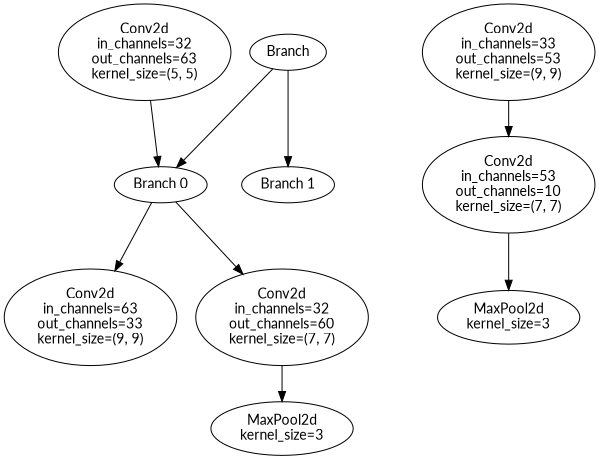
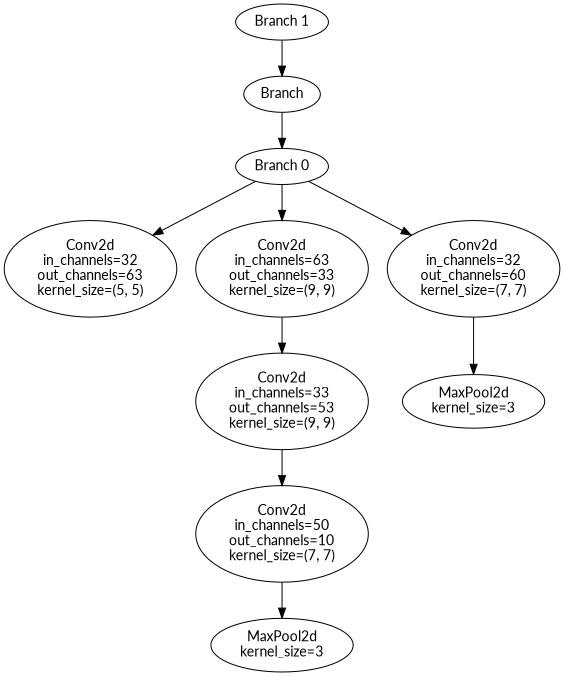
edge "Branch" -> "Branch 1": reversed
edge "Conv2d in_channels=32 out_channels=63 kernel_size=(5, 5)" -> "Branch 0": reversed
node "Conv2d in_channels=53 out_channels=10 kernel_size=(7, 7)": label "Conv2d in_channels=53 out_channels=10 kernel_size=(7, 7)" -> "Conv2d in_channels=50 out_channels=10 kernel_size=(7, 7)"
edge "Conv2d in_channels=63 out_channels=33 kernel_size=(9, 9)" -> "Conv2d in_channels=33 out_channels=53 kernel_size=(9, 9)": added
